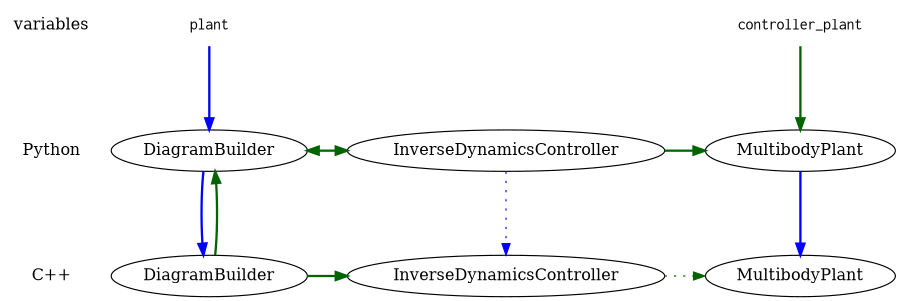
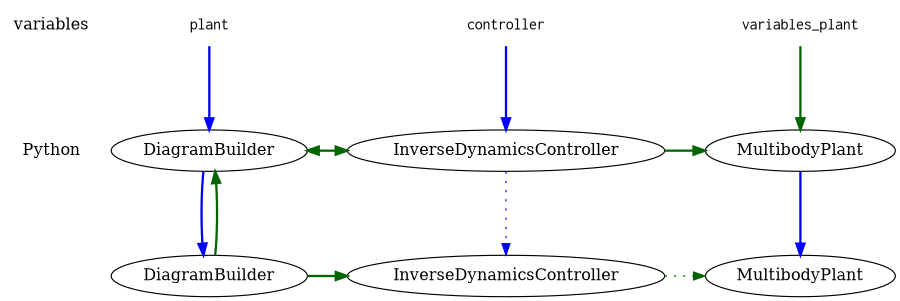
node "controller": added
node "controller_plant": label "controller_plant" -> "variables_plant"
node "C++": removed
